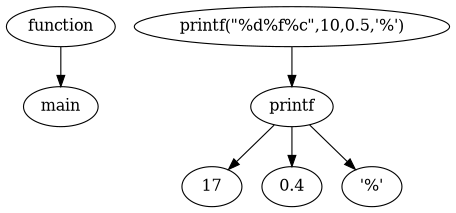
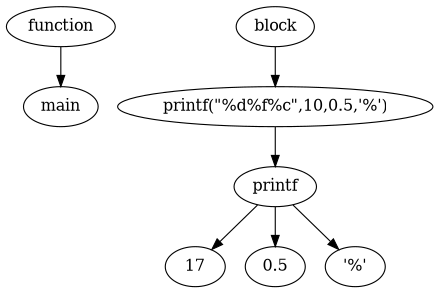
node "block": added
node "0.4": label "0.4" -> "0.5"
